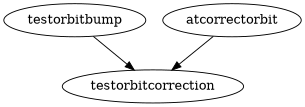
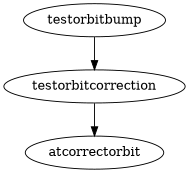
edge "atcorrectorbit" -> "testorbitcorrection": reversed
